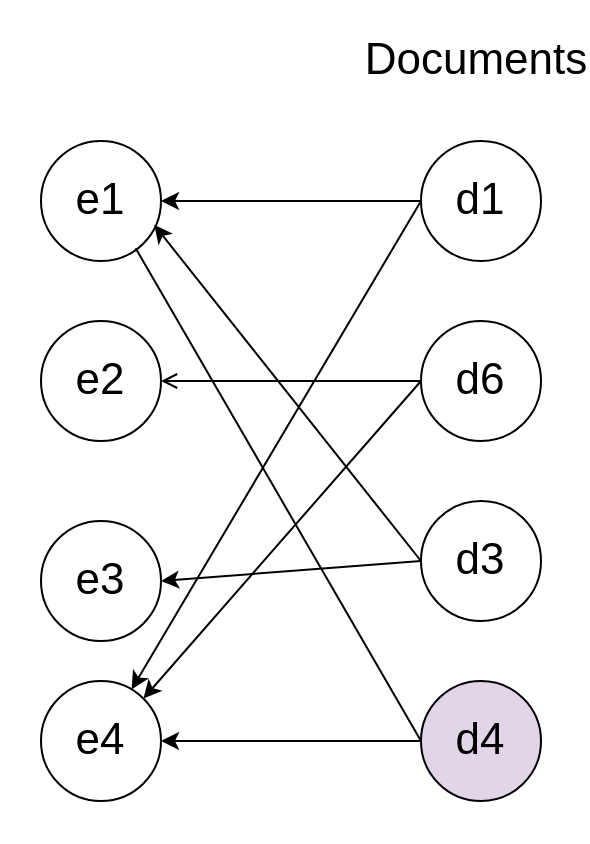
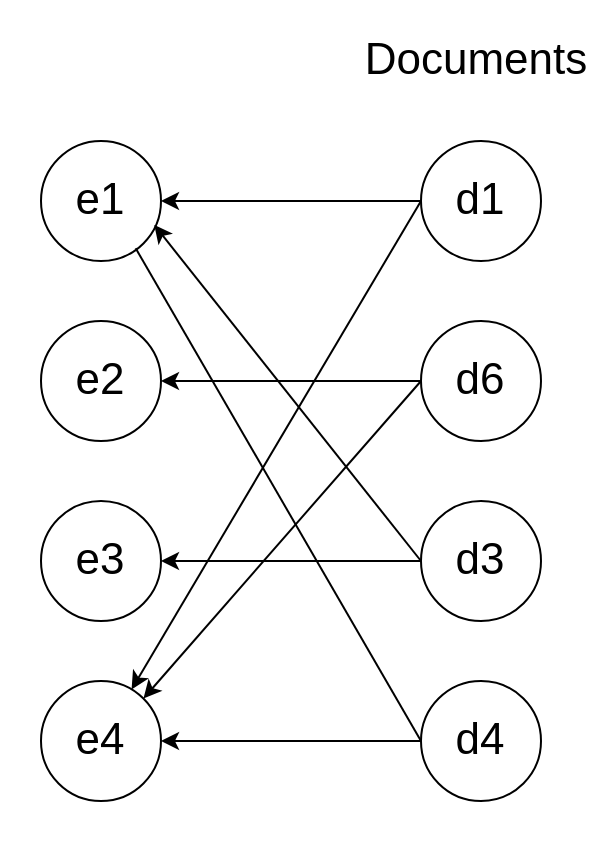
edge "d6" -> "e2": arrowhead open -> classic
node "e3": moved (101, 581) -> (101, 561)
node "d4": fillcolor #e1d5e7 -> #ffffff
